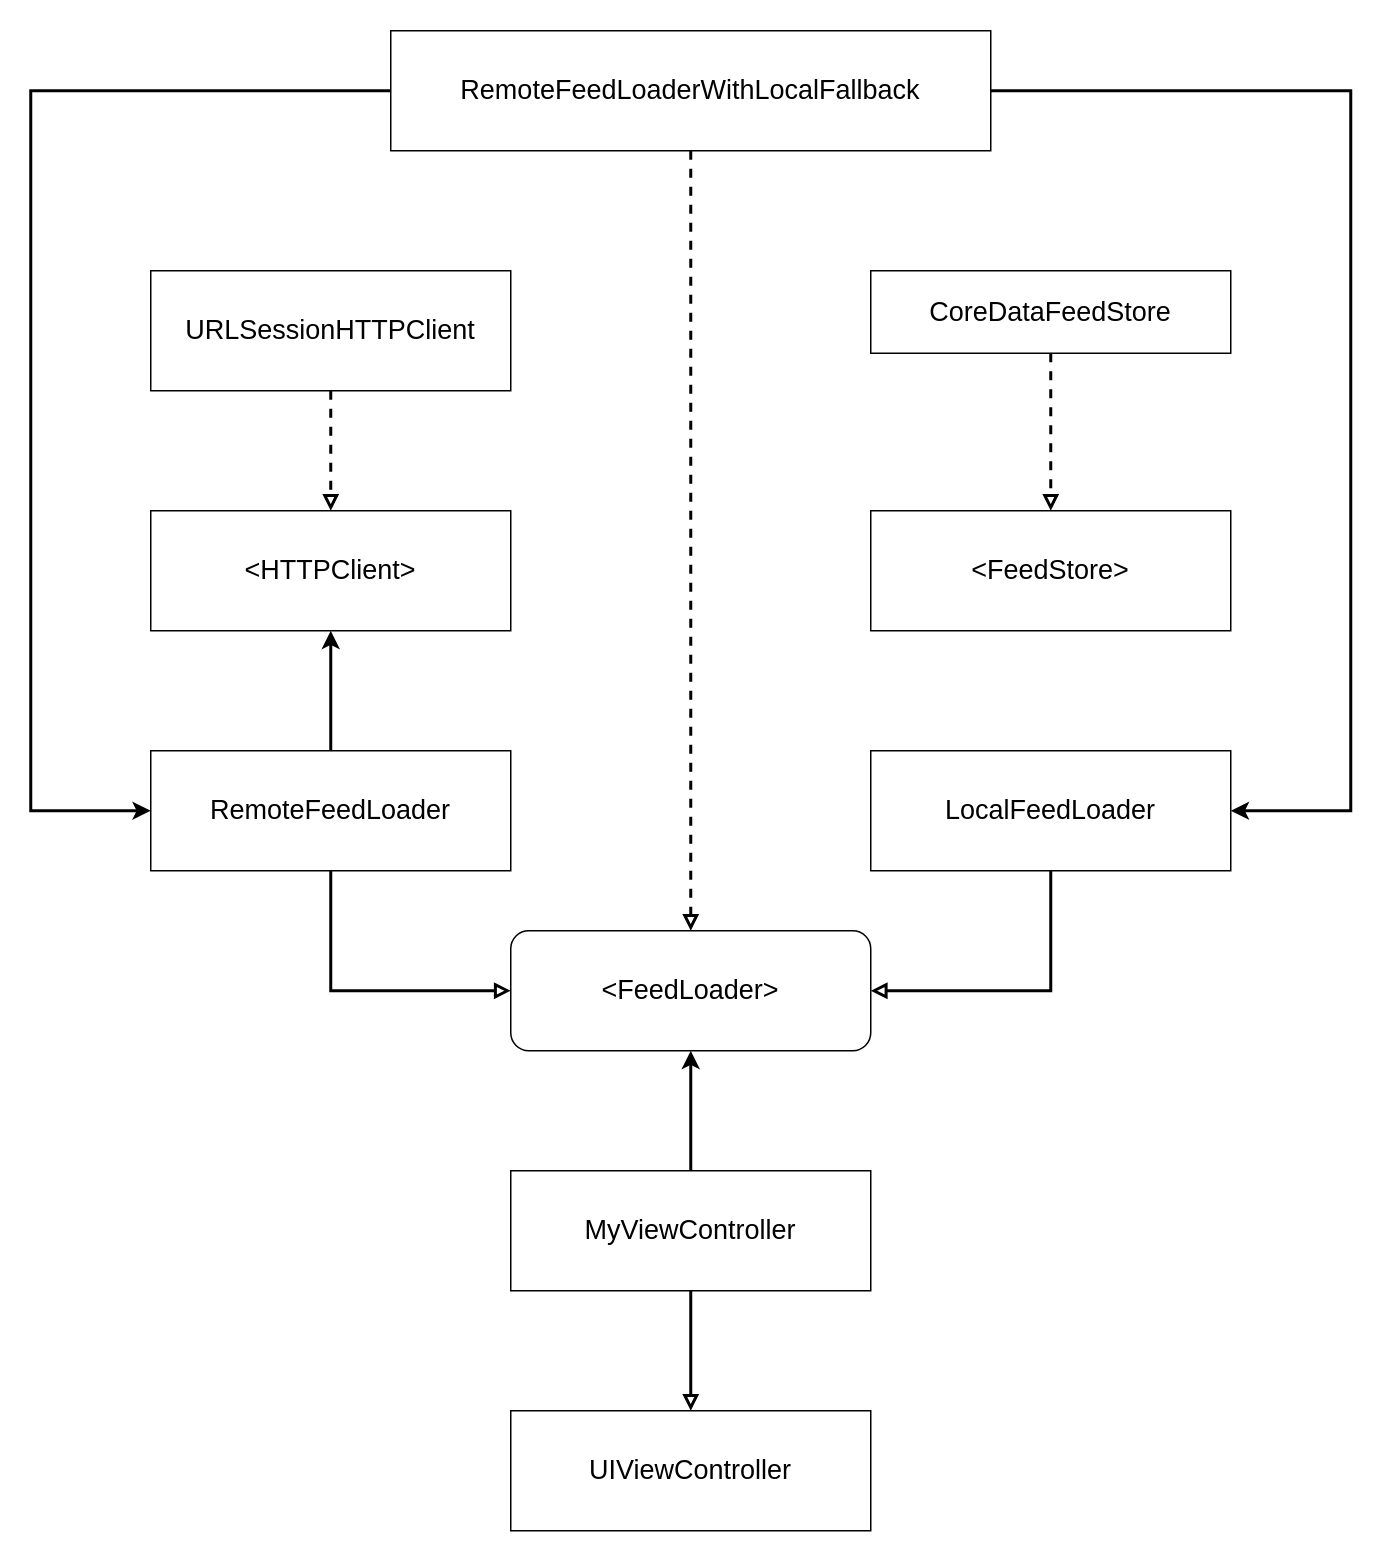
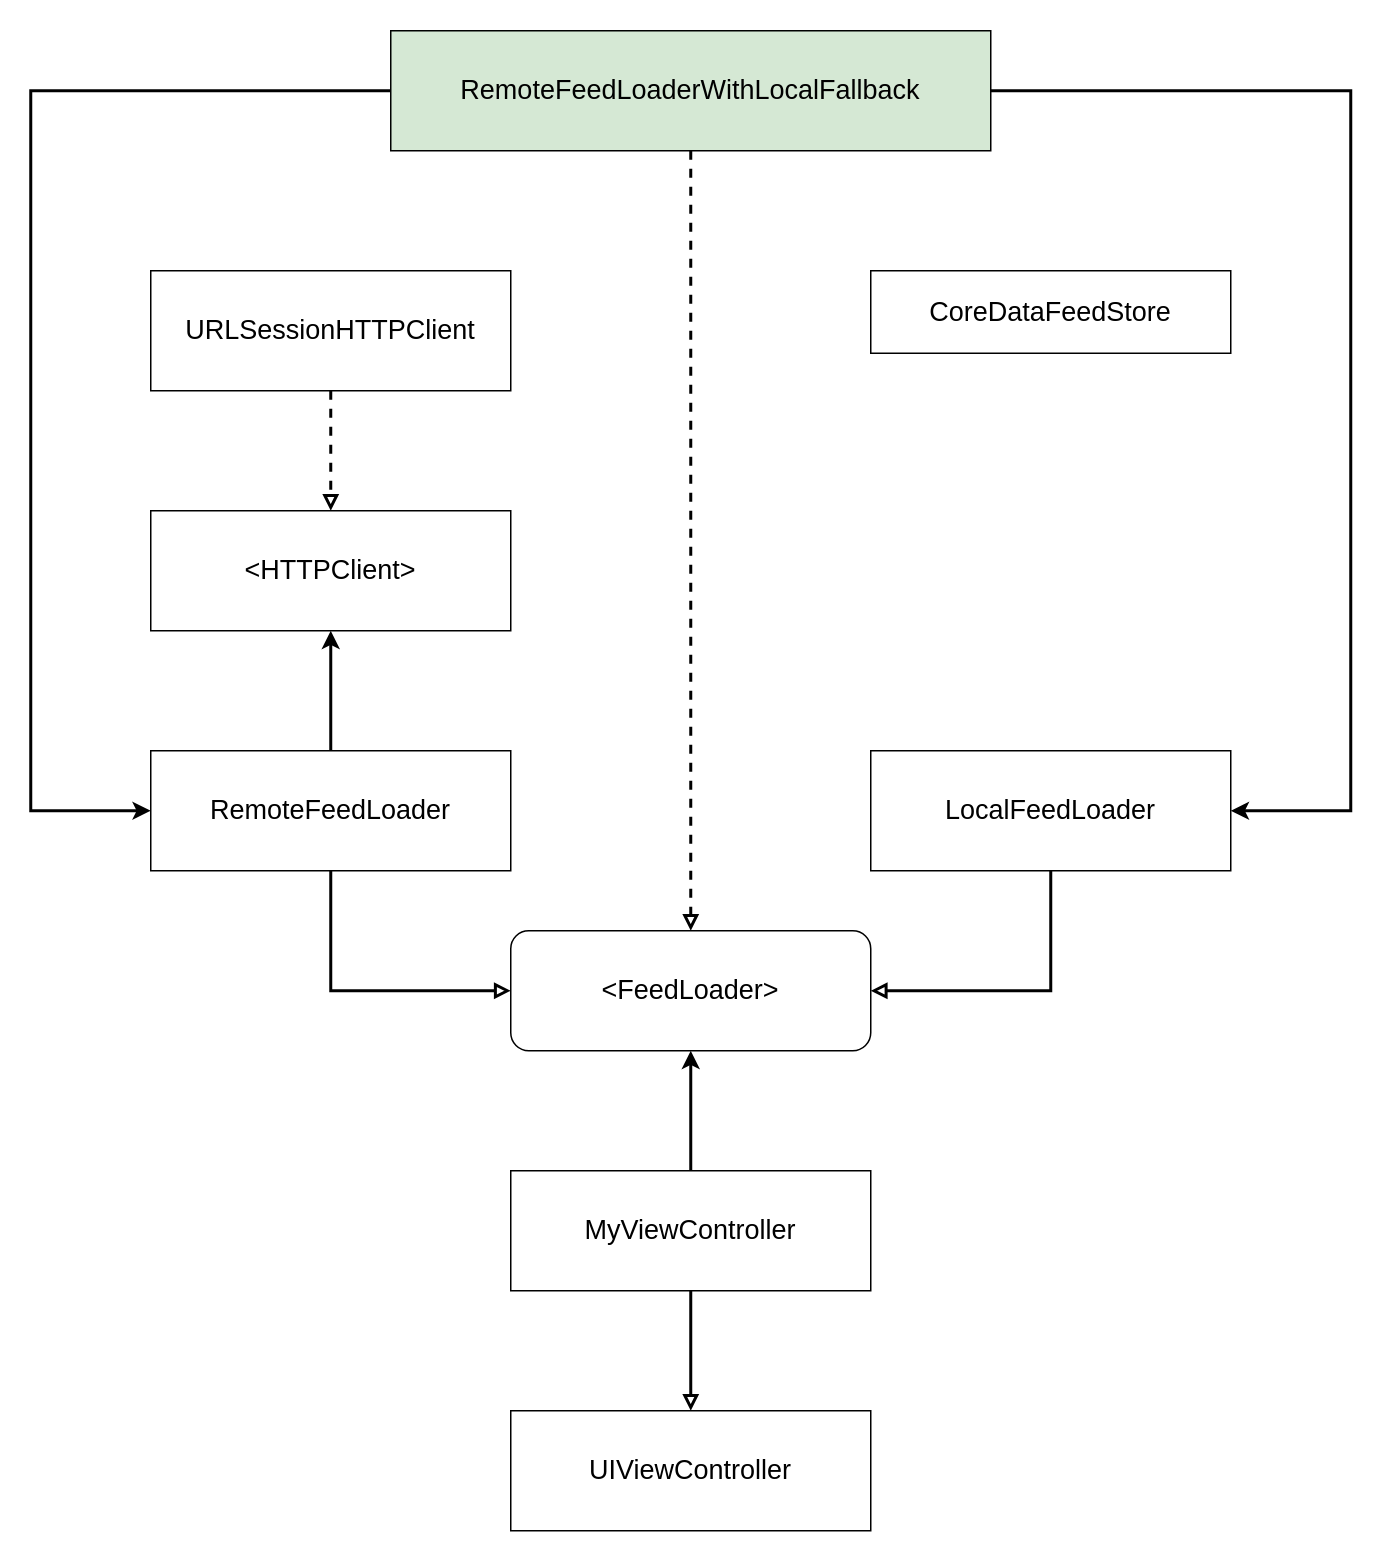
node "RemoteFeedLoaderWithLocalFallback": fillcolor #ffffff -> #d5e8d4
edge "CoreDataFeedStore" -> "<FeedStore>": removed
node "<FeedStore>": removed
